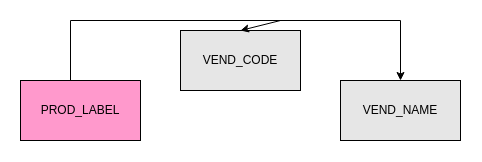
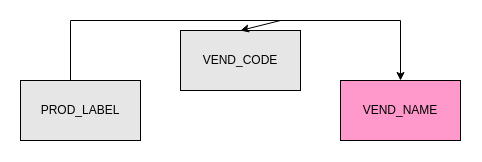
node "PROD_LABEL": fillcolor #ff99cc -> #e6e6e6
node "VEND_NAME": fillcolor #e6e6e6 -> #ff99cc
